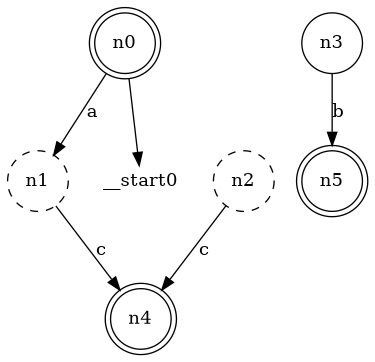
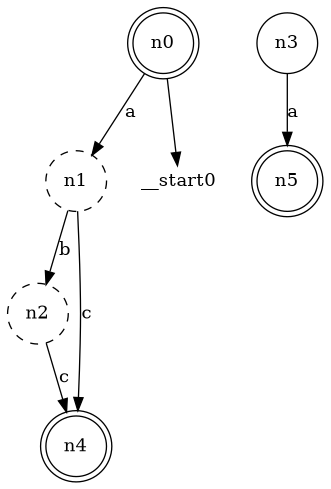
edge "n3" -> "n5": label "b" -> "a"
edge "n1" -> "n2": added, label "b"
